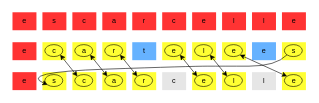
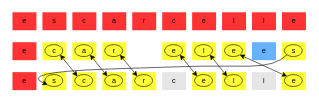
node "t": removed
